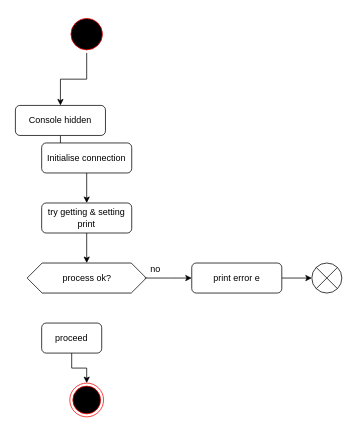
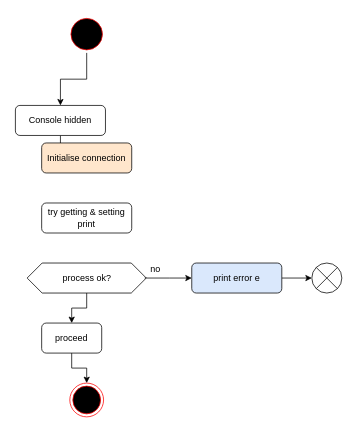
node "Initialise connection": fillcolor #ffffff -> #ffe6cc
edge "Initialise connection" -> "try getting & setting print": removed
edge "try getting & setting print" -> "process ok?": removed
node "print error e": fillcolor #ffffff -> #dae8fc
edge "process ok?" -> "proceed": added
